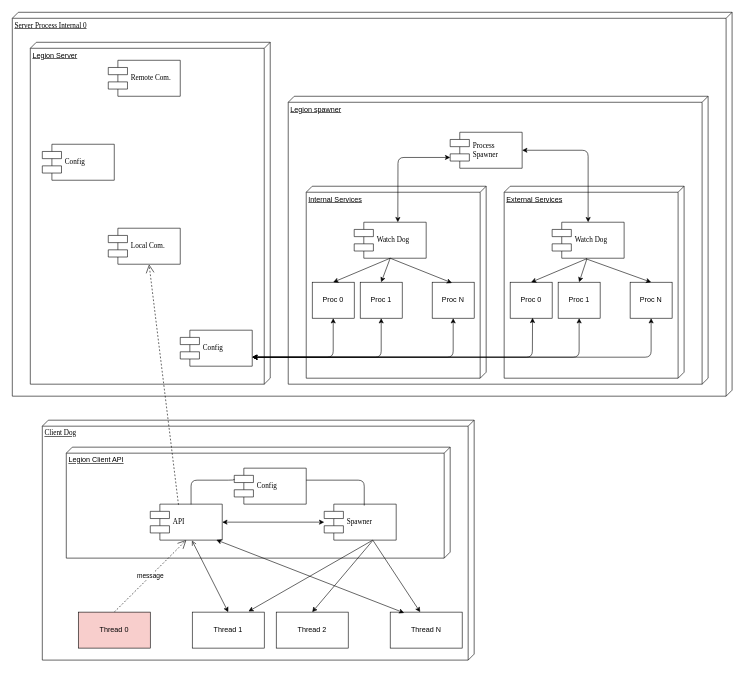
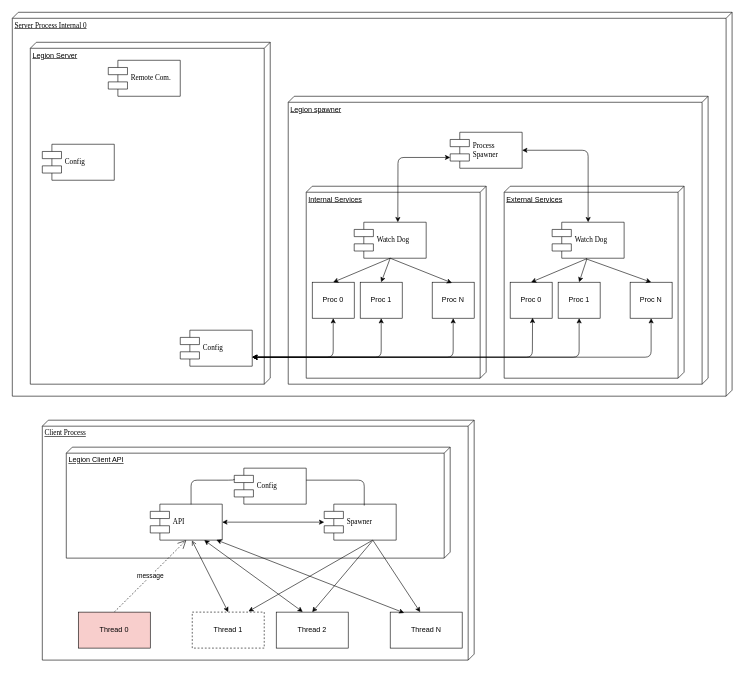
node "Local Com.": removed
edge "API" -> "Local Com.": removed
node "Client Dog": label "Client Dog" -> "Client Process"
edge "API" -- "Thread 2": added
node "Thread 1": style solid -> dashed
